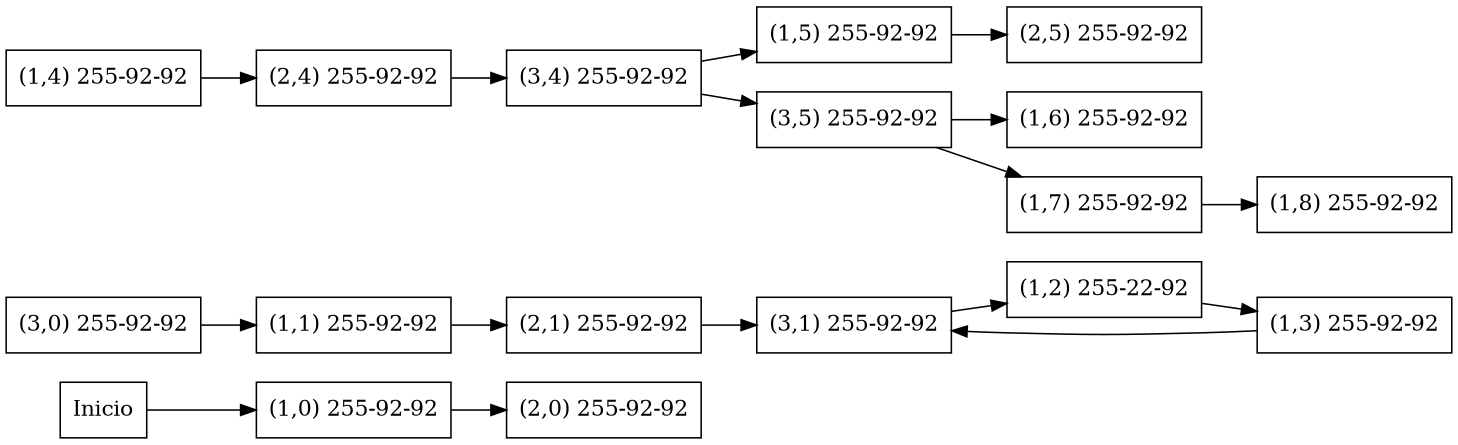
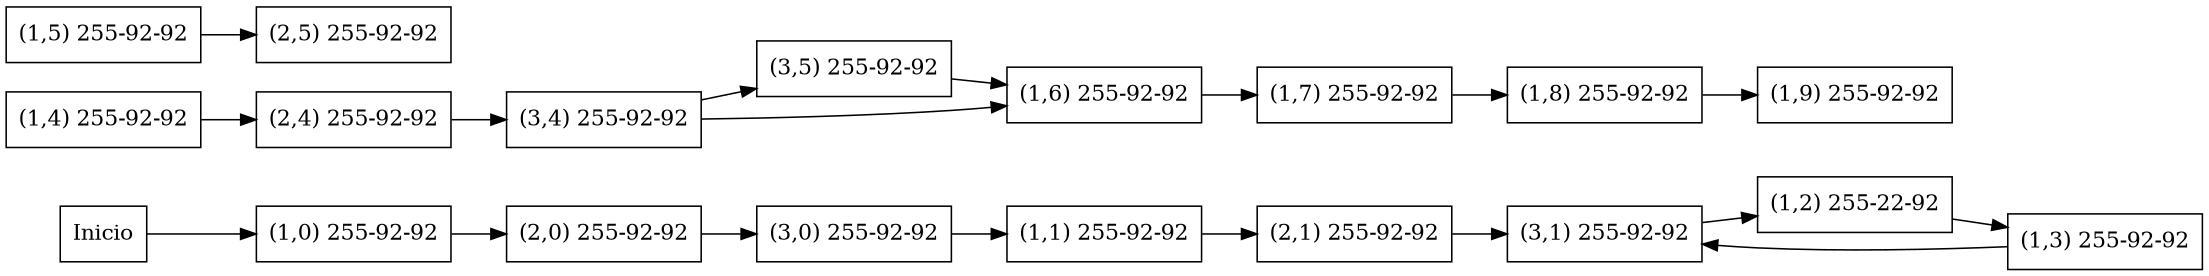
edge "(3,4) 255-92-92" -> "(1,5) 255-92-92": now "(3,4) 255-92-92" -> "(1,6) 255-92-92"
node "(1,9) 255-92-92": added
edge "(3,5) 255-92-92" -> "(1,7) 255-92-92": now "(1,6) 255-92-92" -> "(1,7) 255-92-92"
edge "(2,0) 255-92-92" -> "(3,0) 255-92-92": added
